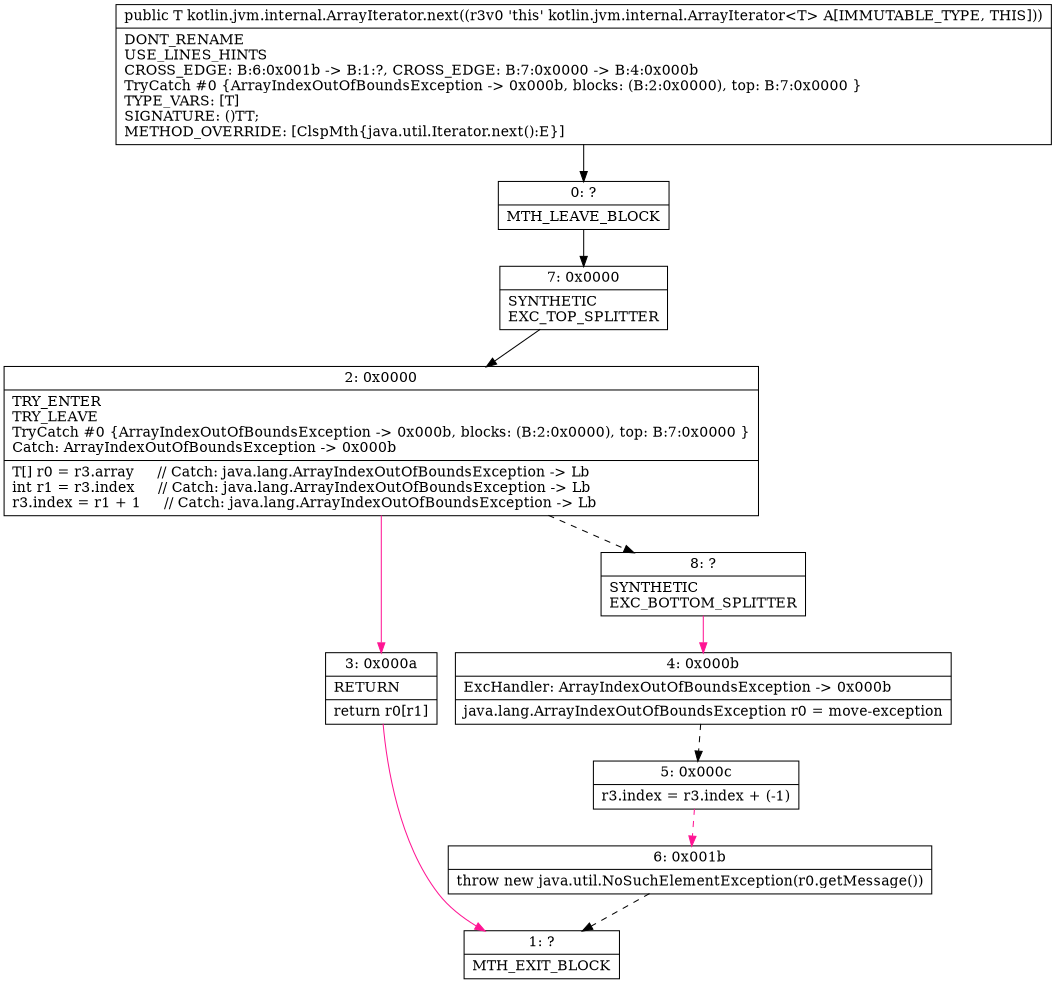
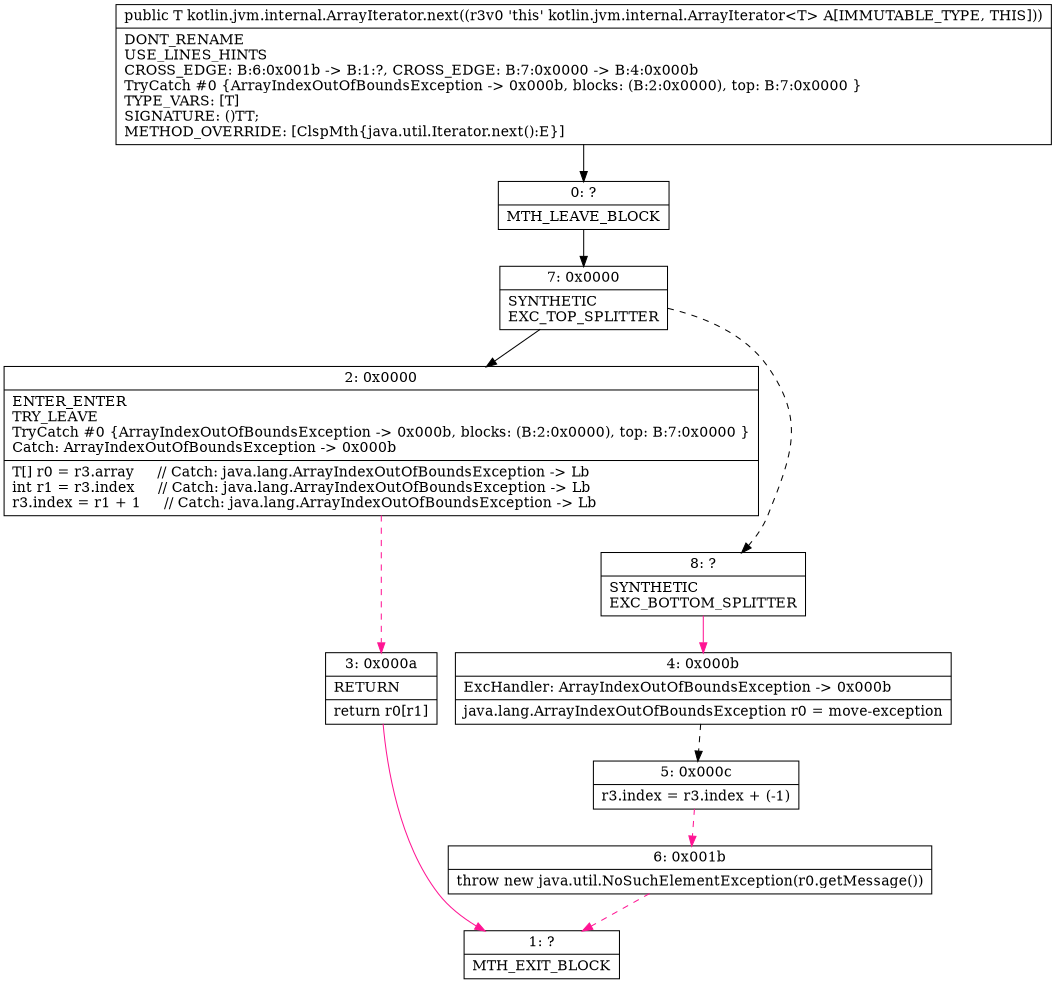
node "2: 0x0000": text "TRY_ENTER" -> "ENTER_ENTER"
edge "2: 0x0000" -> "8: ?": now "7: 0x0000" -> "8: ?"
edge "2: 0x0000" -> "3: 0x000a": style solid -> dashed
edge "6: 0x001b" -> "1: ?": color black -> deeppink
